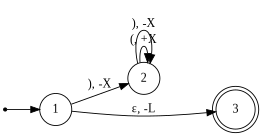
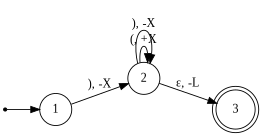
edge "1" -> "3": now "2" -> "3"
